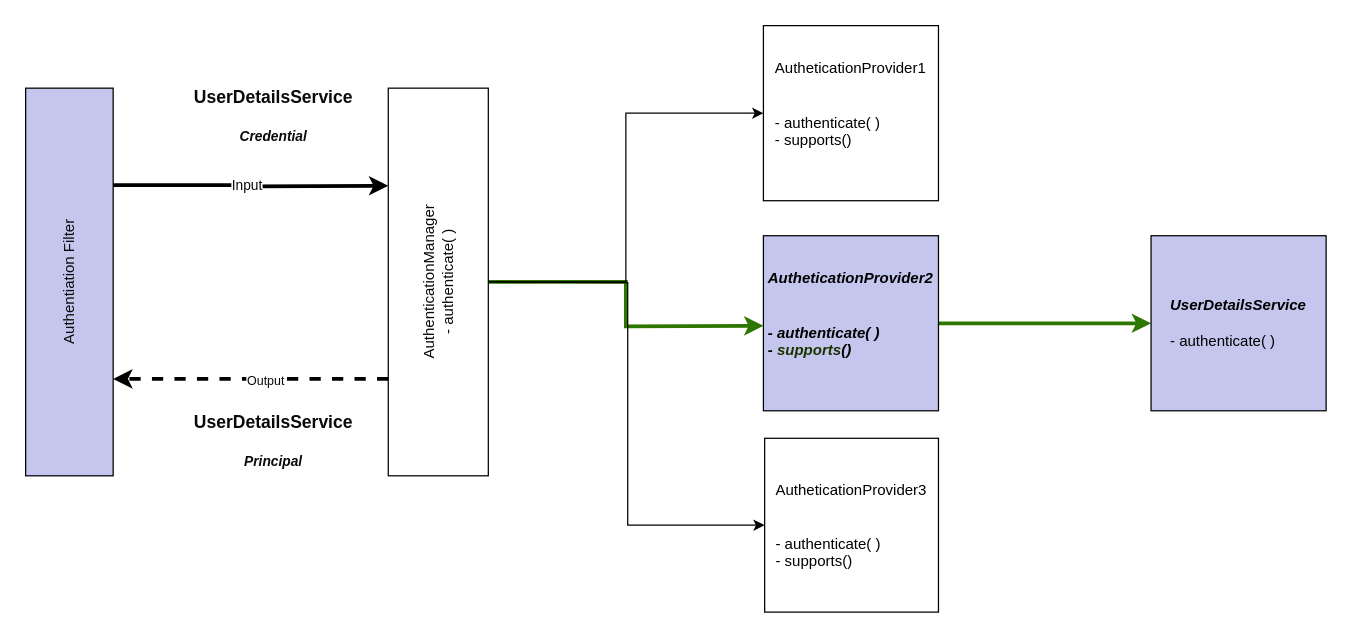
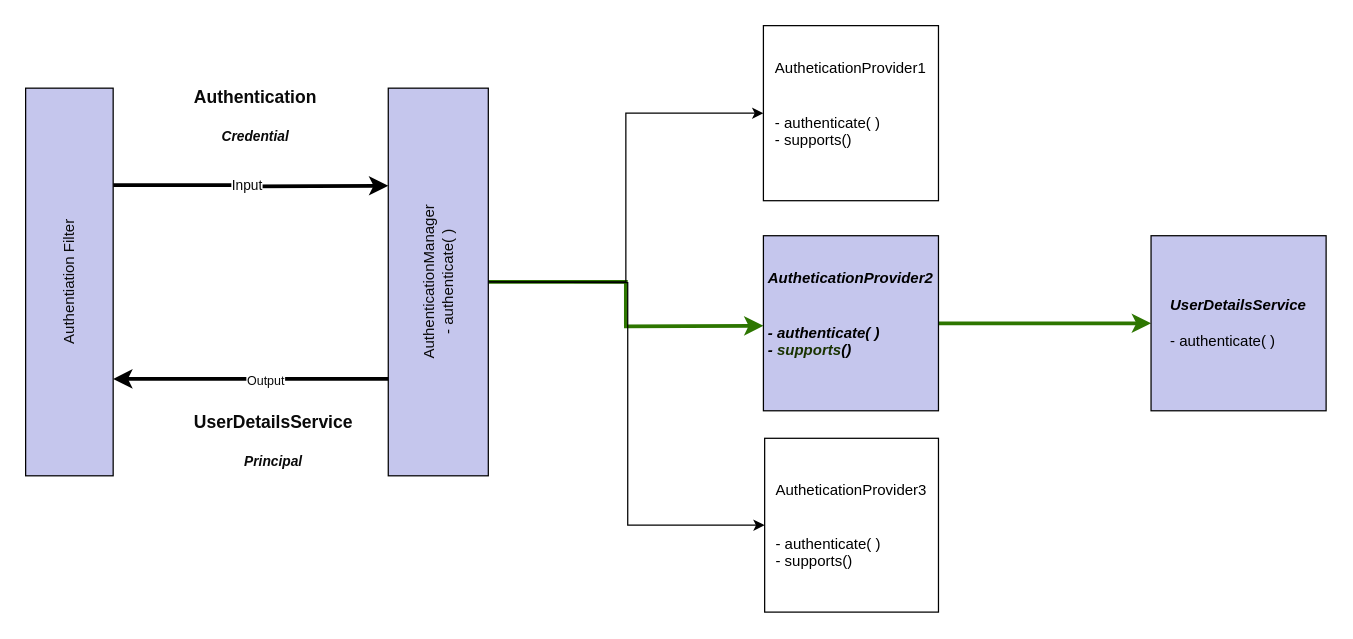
node "UserDetailsServiceCredential": label "UserDetailsServiceCredential" -> "AuthenticationCredential"
node "AuthenticationManager - authenticate( )": fillcolor #ffffff -> #c5c6ed
edge "AuthenticationManager - authenticate( )" -> "Authentiation Filter": style dashed -> solid
